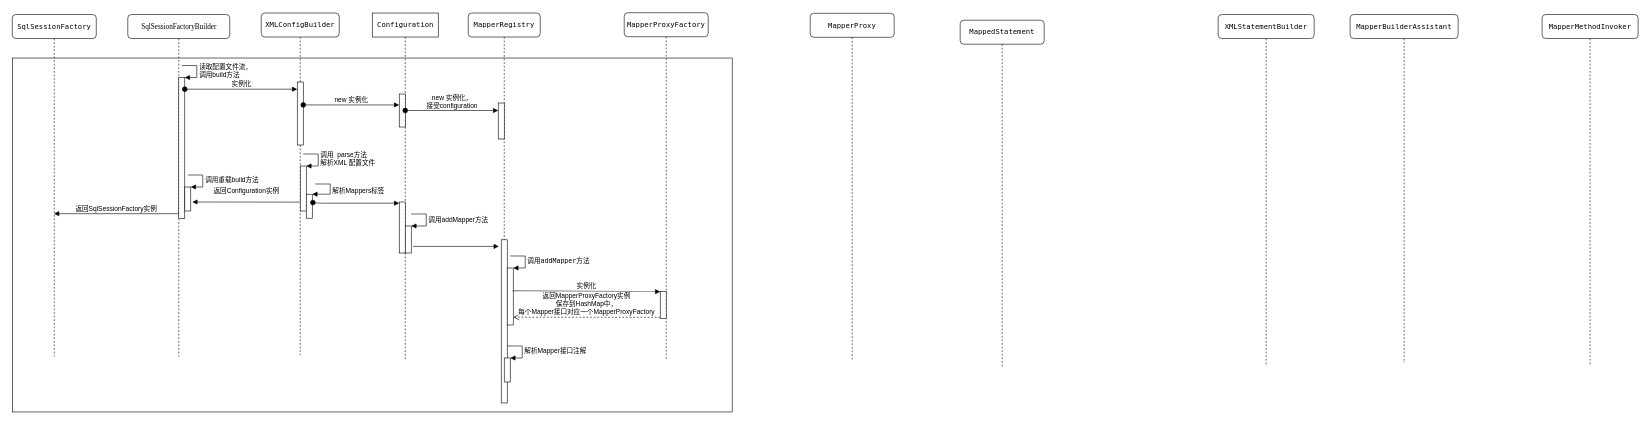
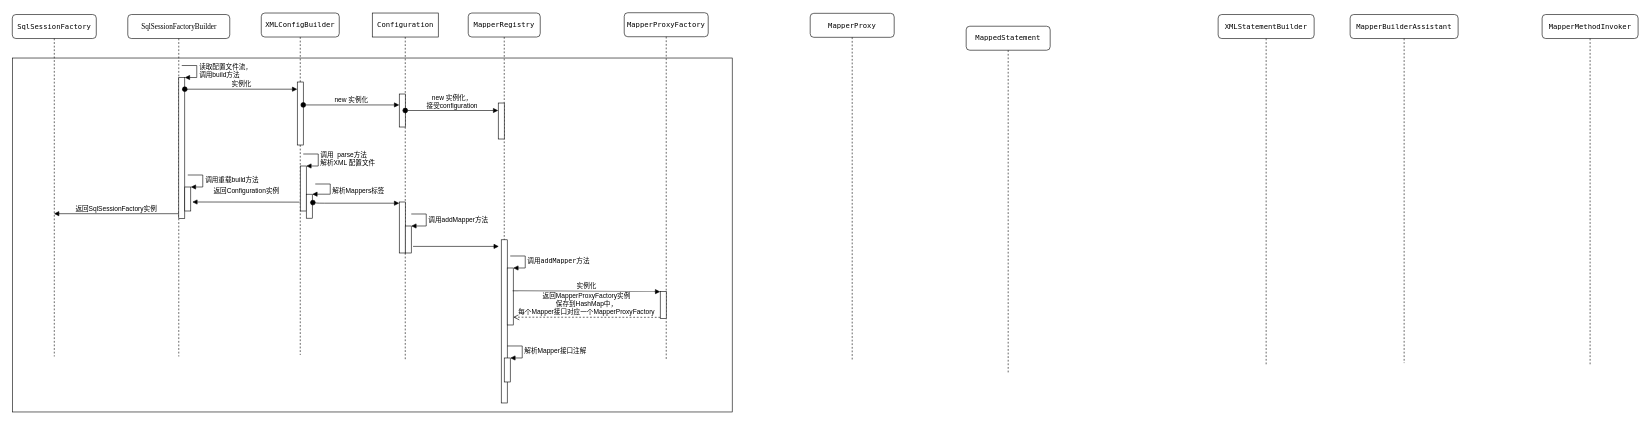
node "MappedStatement": moved (1002, 194) -> (1008, 200)
